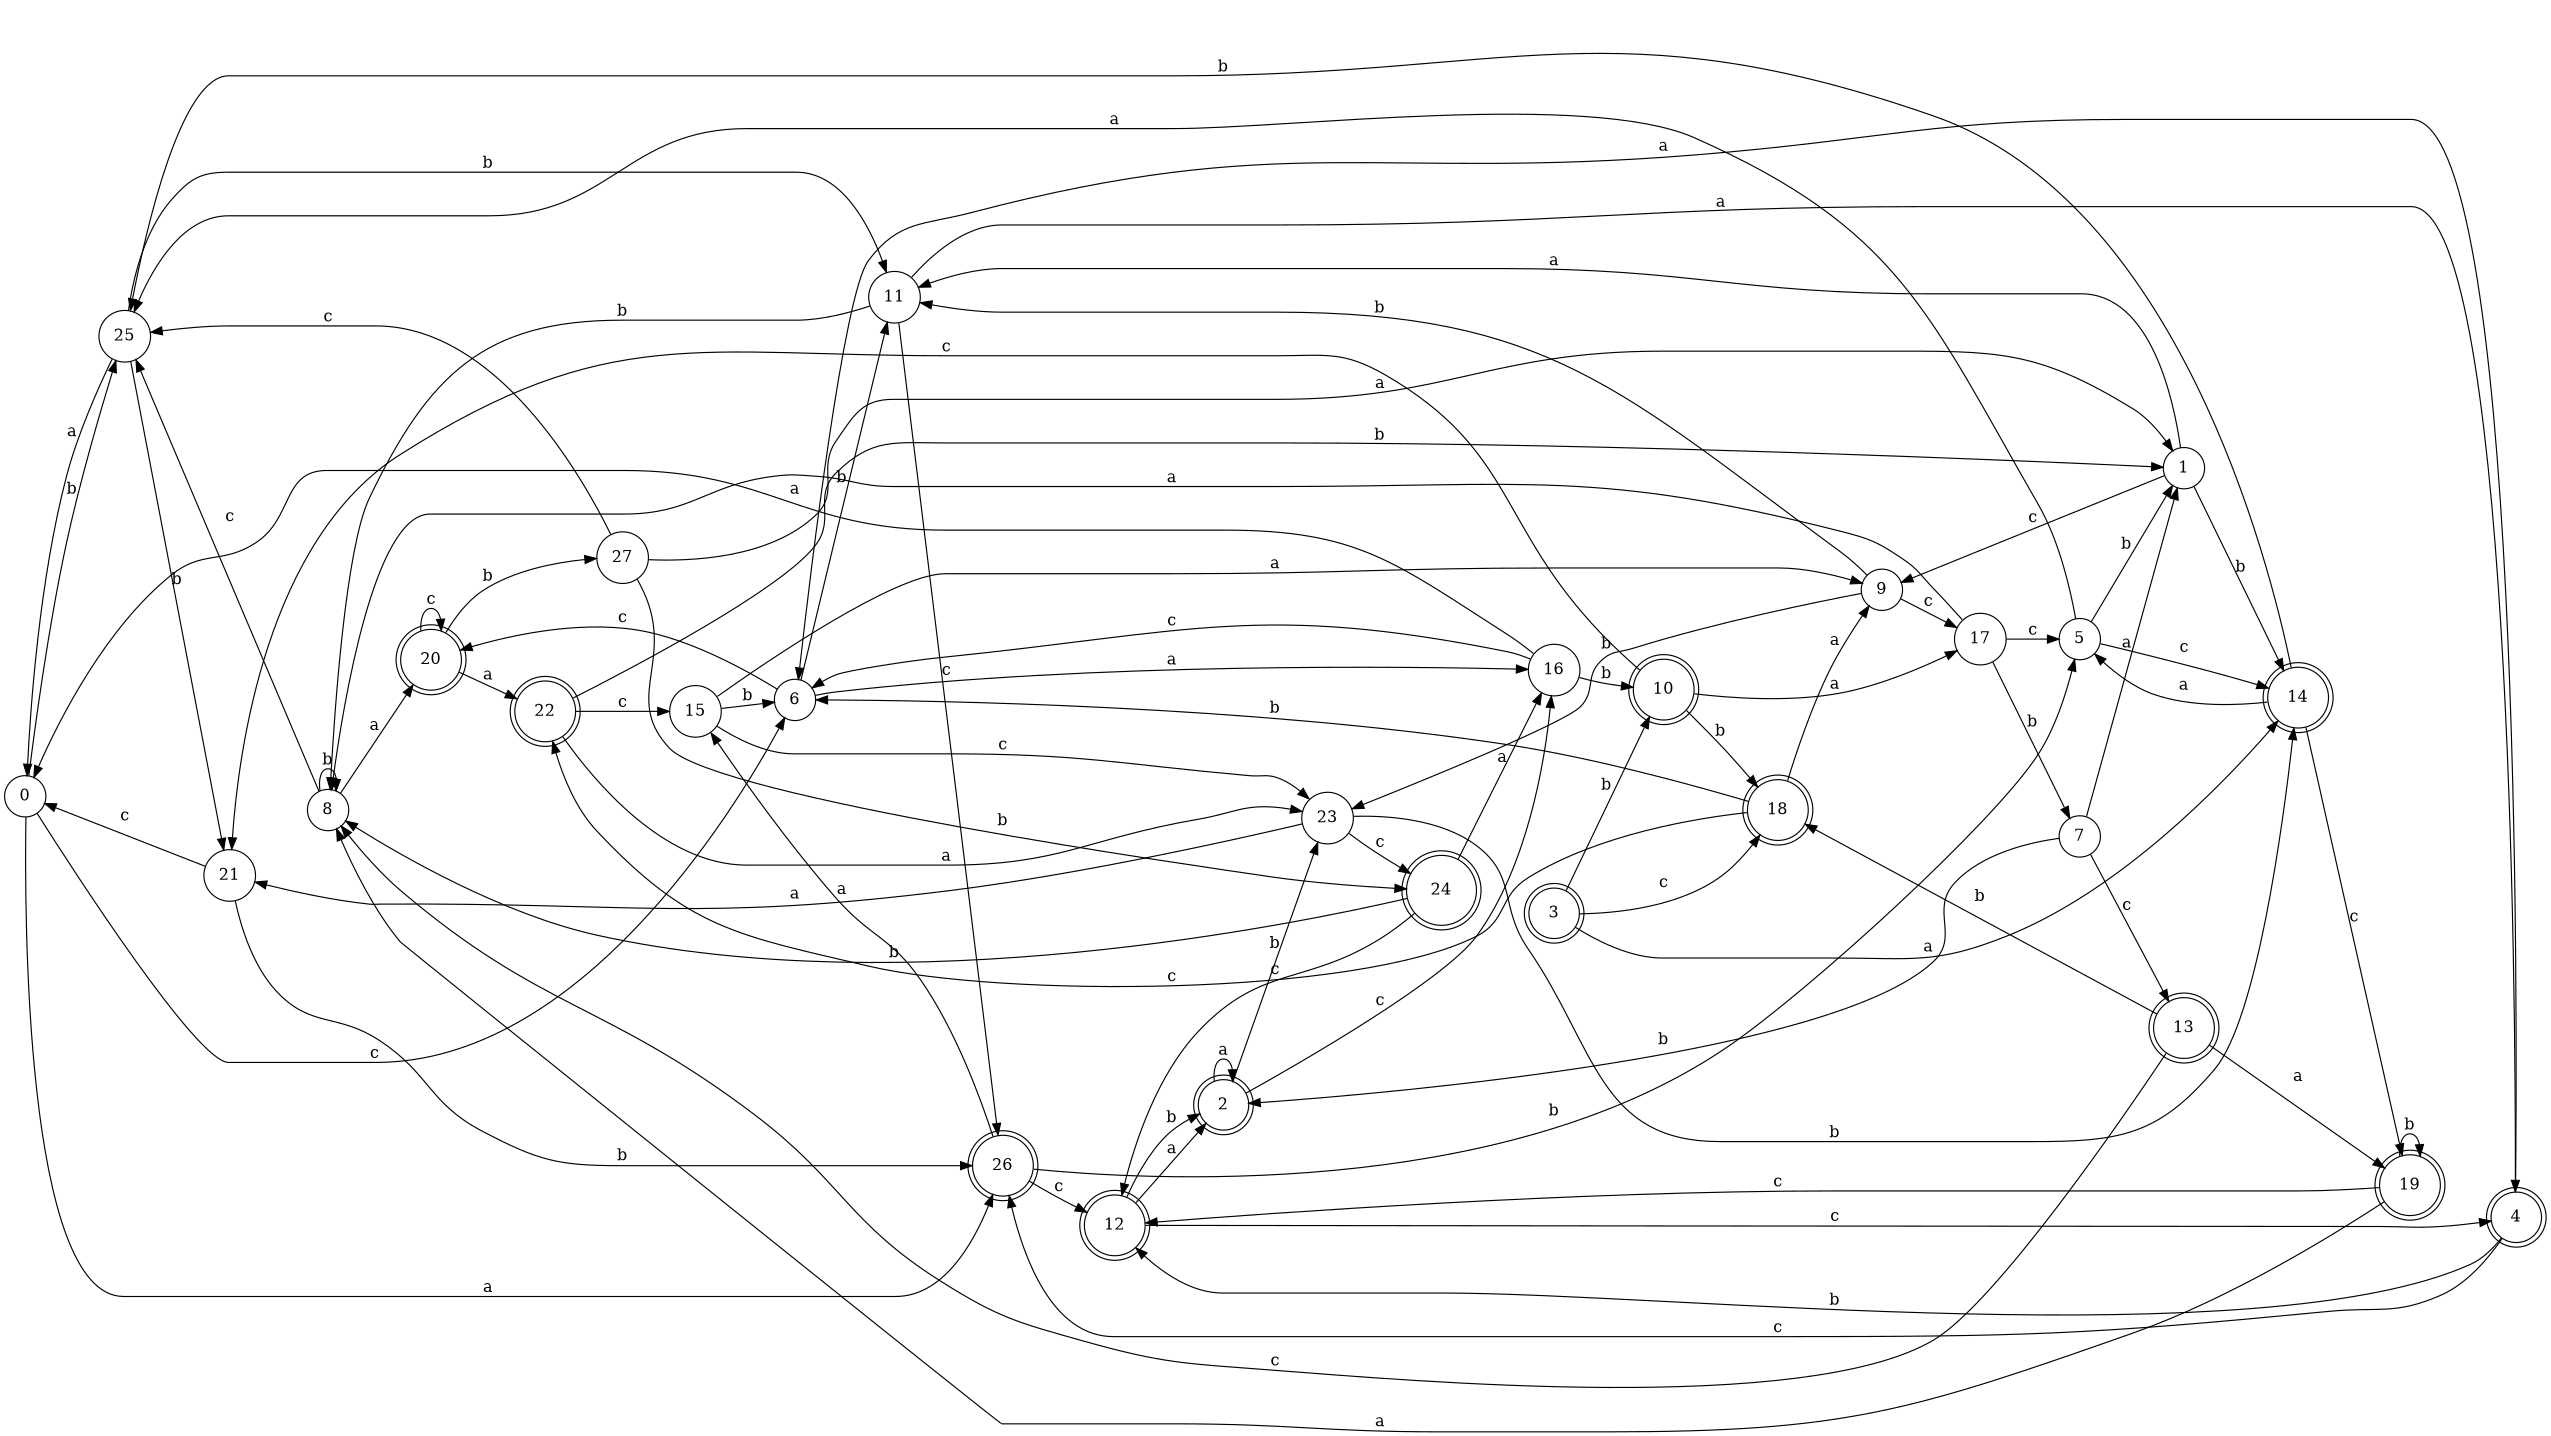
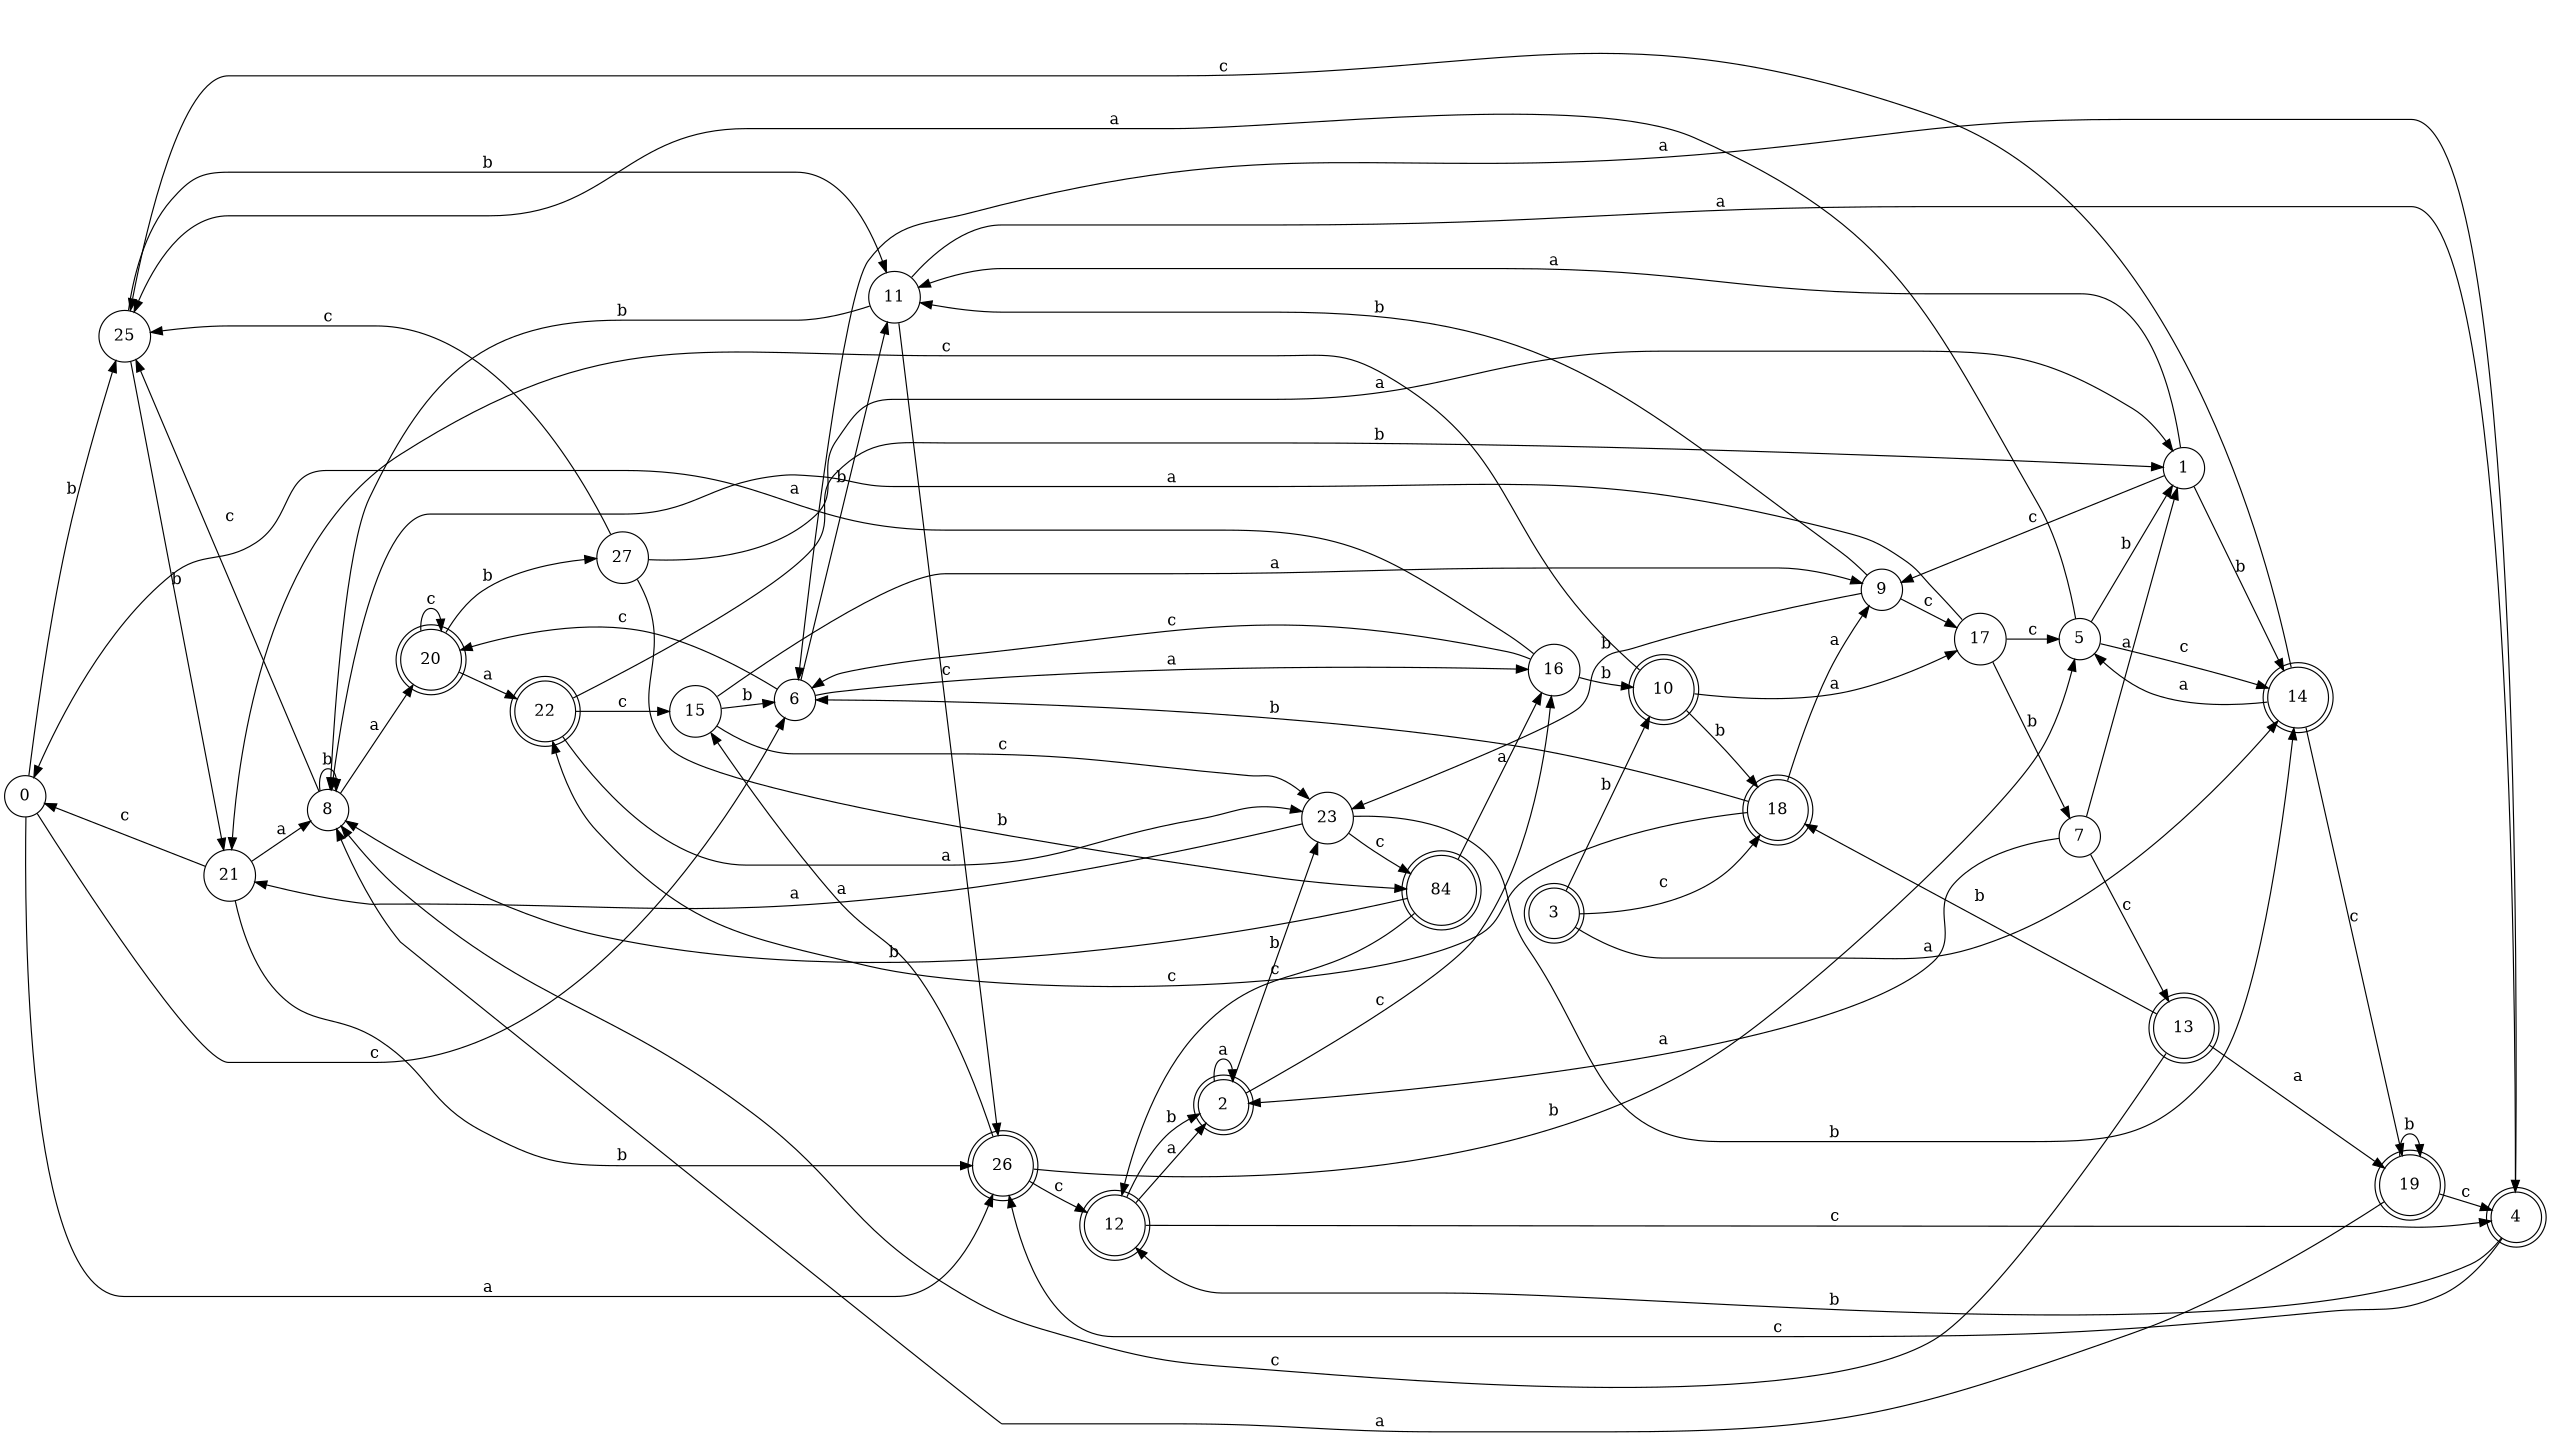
edge "14" -> "25": label "b" -> "c"
edge "25" -> "0": removed, label "a"
edge "21" -> "8": added, label "a"
node "24": label "24" -> "84"
edge "7" -> "2": label "b" -> "a"
edge "19" -> "12": now "19" -> "4"
